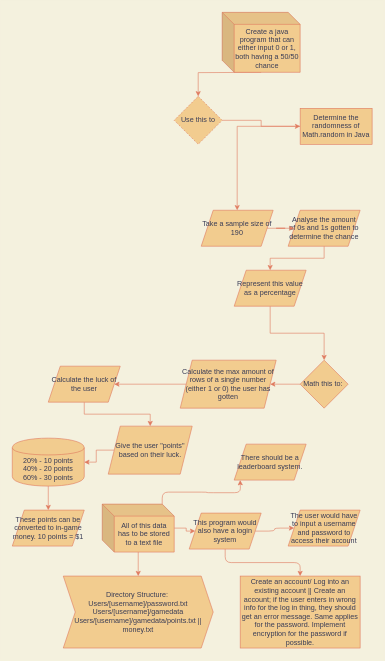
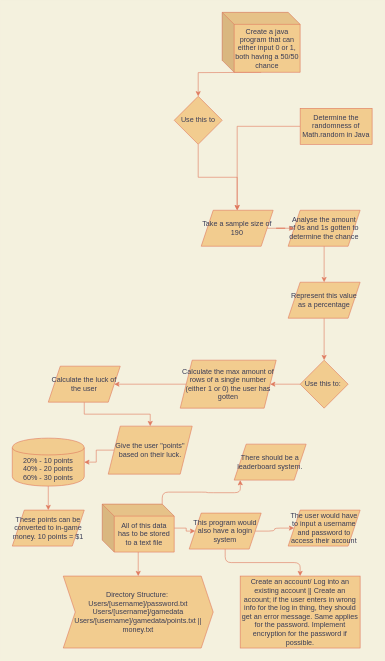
node "Use this to": style dashed -> solid
edge "Use this to" -> "Determine the randomness of Math.random in Java": now "Use this to" -> "Take a sample size of 190"
node "Represent this value as a percentage": moved (270, 288) -> (324, 300)
node "Math this to:": label "Math this to:" -> "Use this to:"
